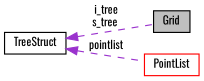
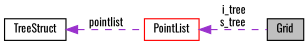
edge "Grid" -> "TreeStruct": now "Grid" -> "PointList"
